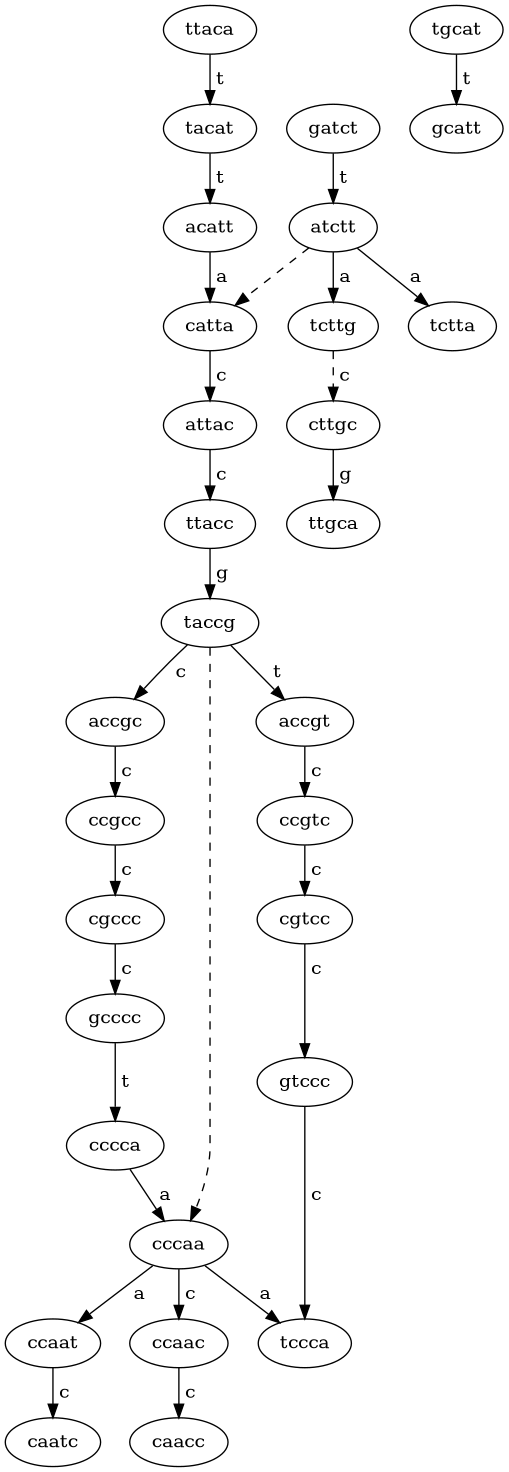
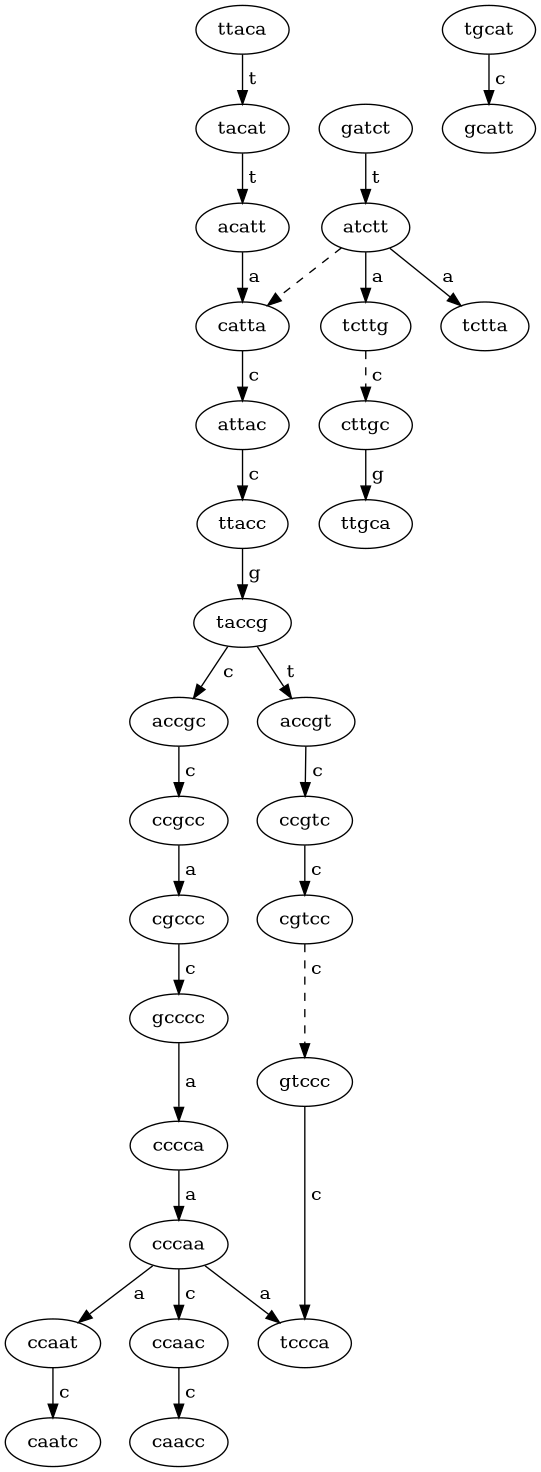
edge "tgcat" -> "gcatt": label " t" -> " c"
edge "ccgcc" -> "cgccc": label " c" -> " a"
edge "taccg" -> "cccaa": removed
edge "cgtcc" -> "gtccc": style solid -> dashed
edge "gcccc" -> "cccca": label " t" -> " a"
